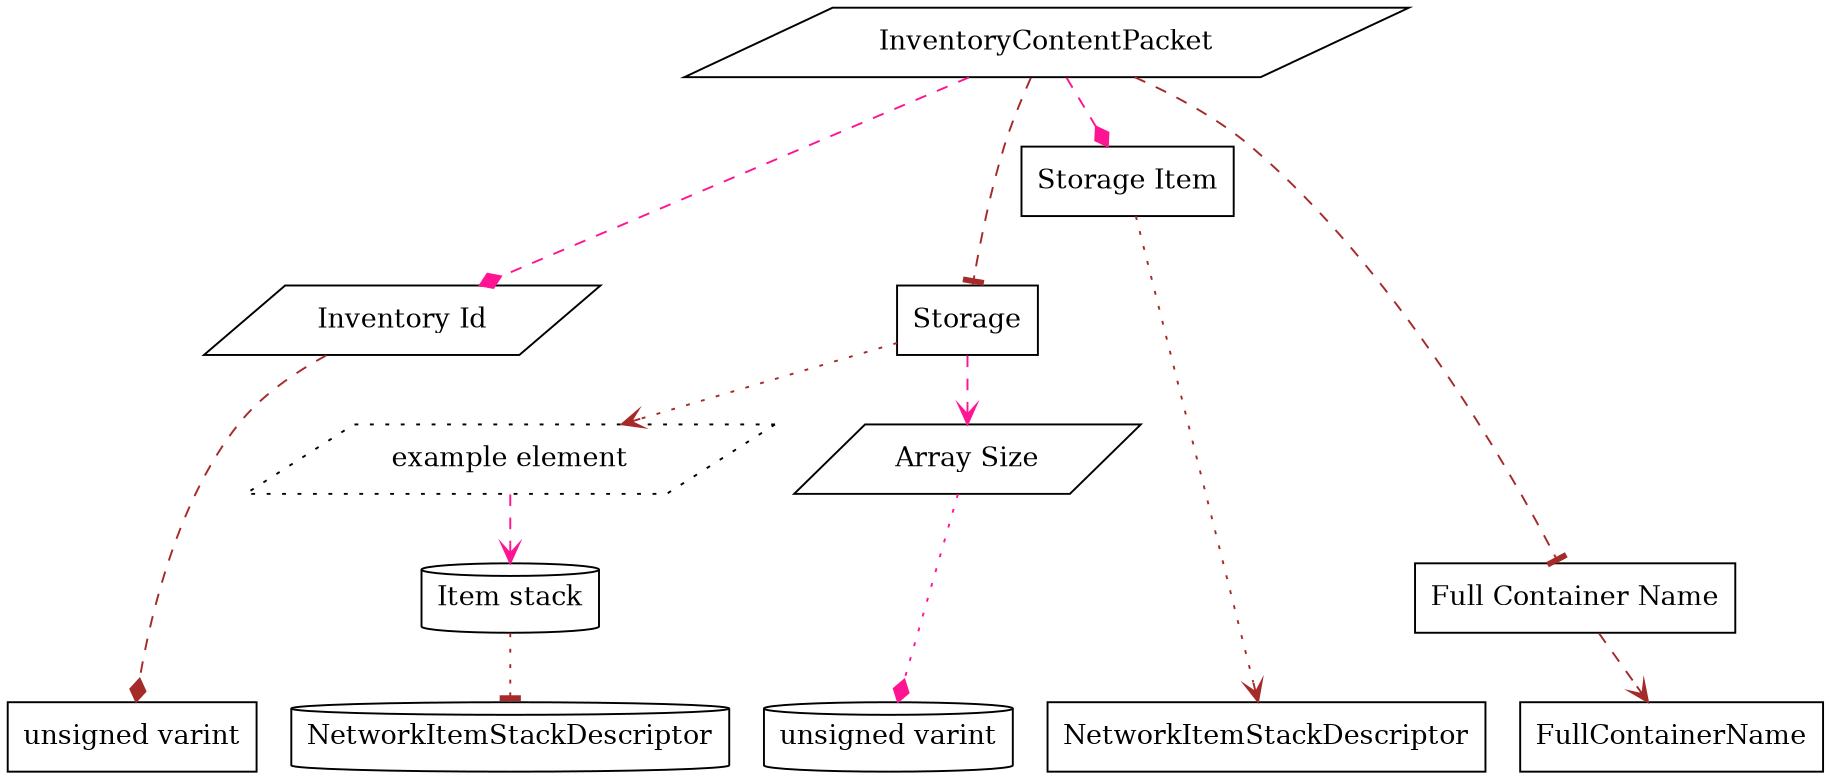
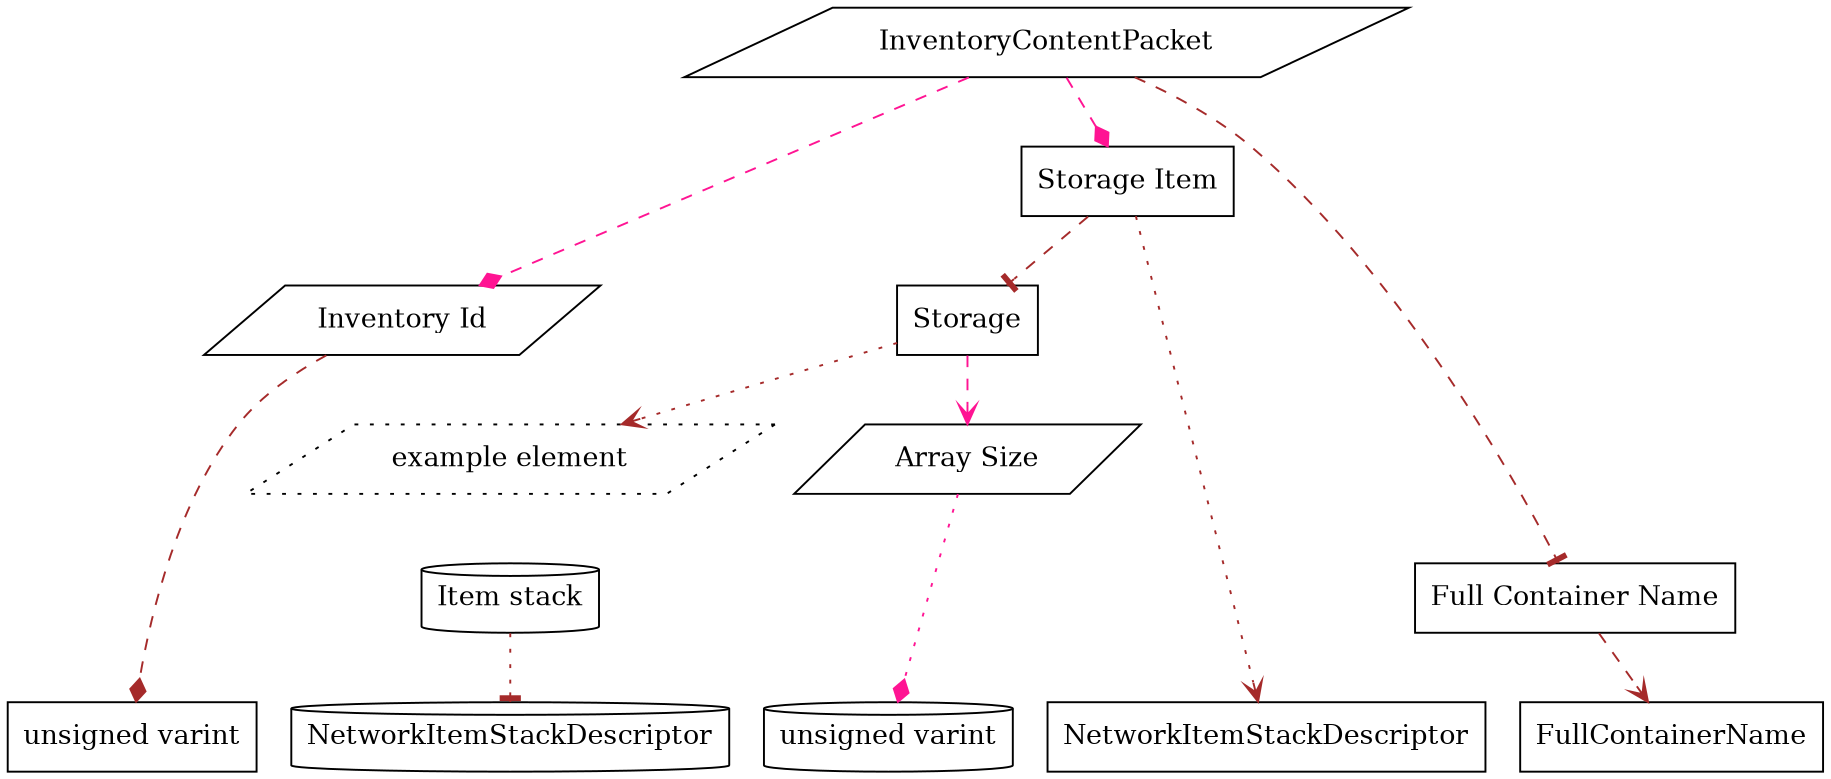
edge "InventoryContentPacket" -> "Storage": now "Storage Item" -> "Storage"
edge "example element" -> "Item stack": removed
